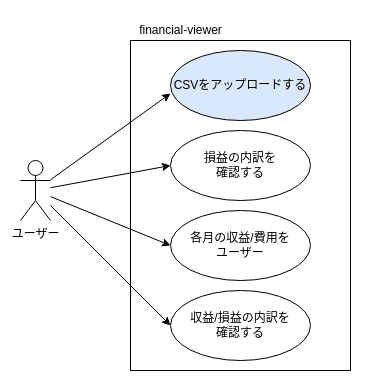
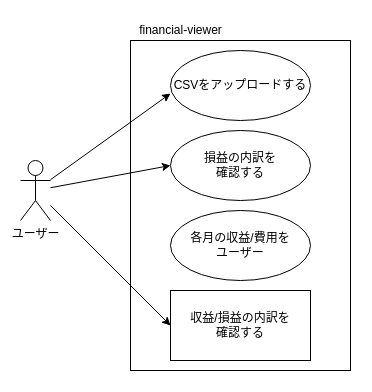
node "CSVをアップロードする": fillcolor #dae8fc -> #ffffff
edge "ユーザー" -> "各月の収益/費用を ユーザー": removed
node "収益/損益の内訳を 確認する": shape ellipse -> rectangle
